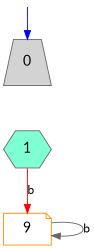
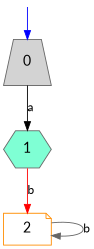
edge "0" -> "1": added, label "a"
node "9": label "9" -> "2"
